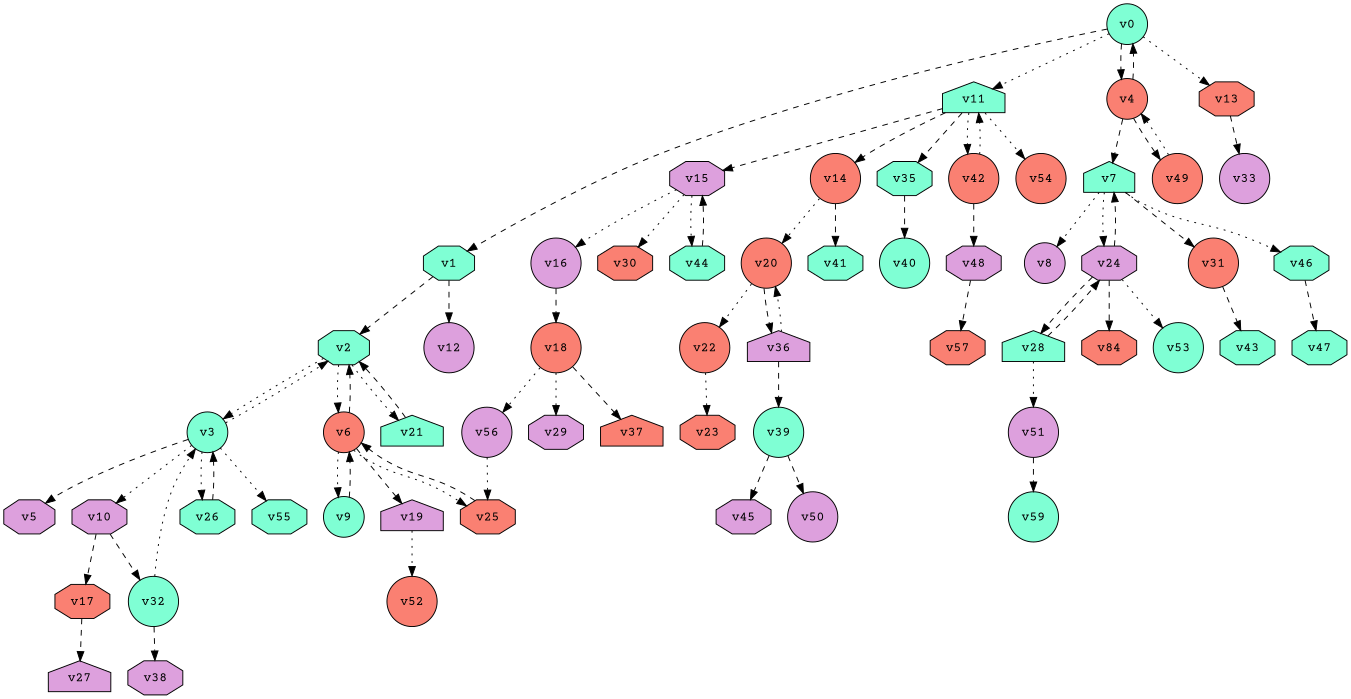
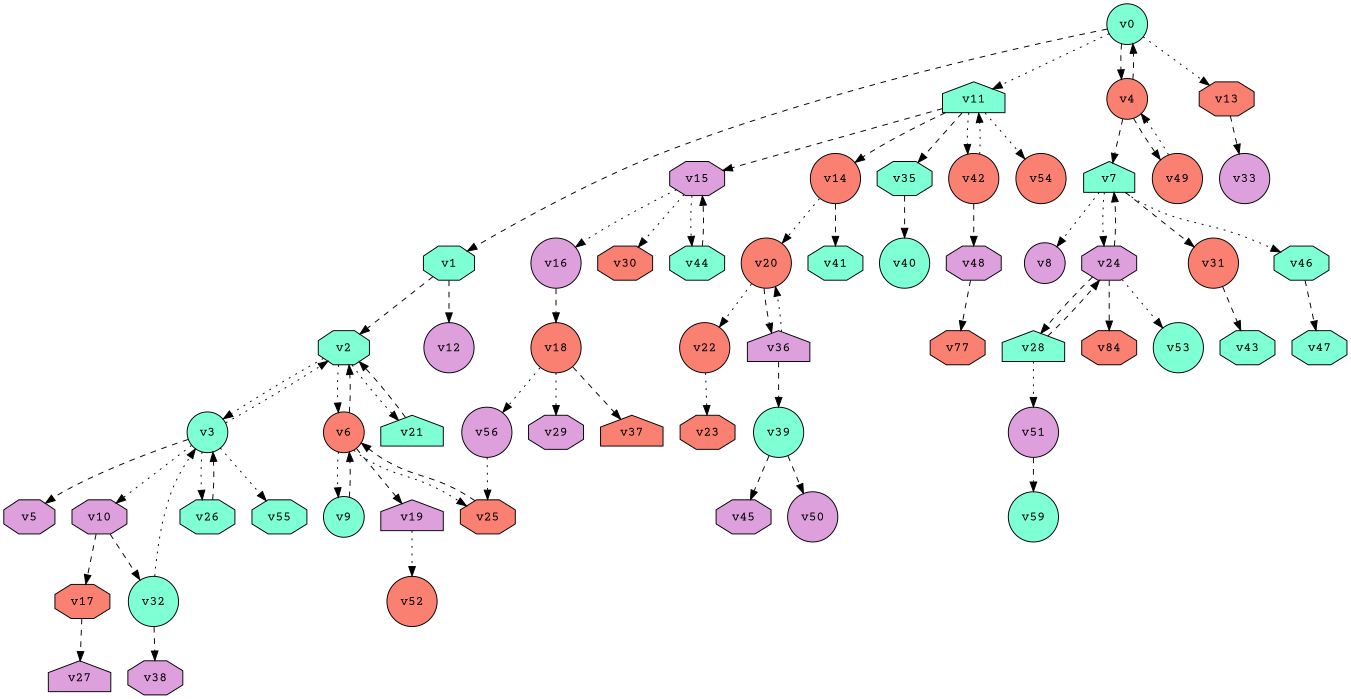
node "v57": label "v57" -> "v77"
